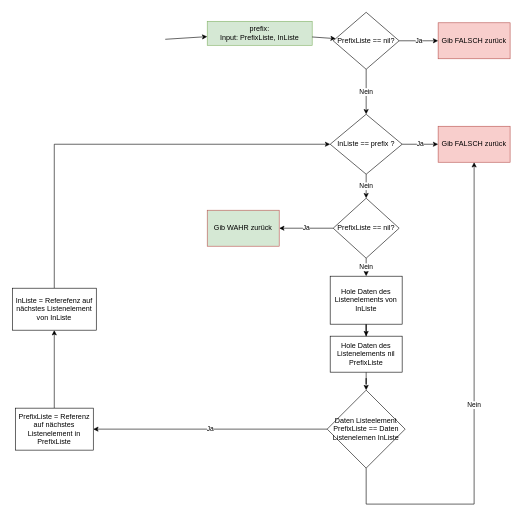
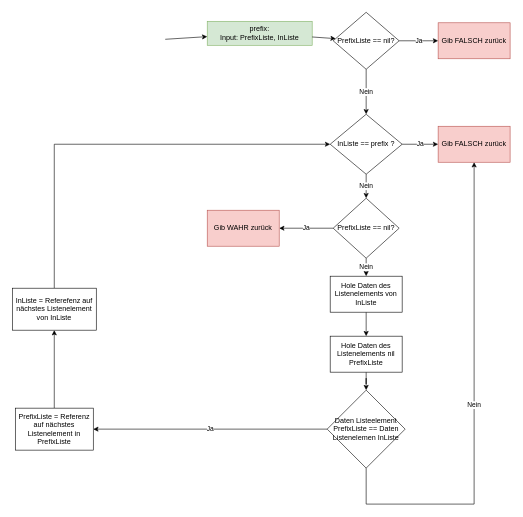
node "Gib WAHR zurück": fillcolor #d5e8d4 -> #f8cecc
node "Hole Daten des Listenelements von InListe": size 72x48 -> 72x36
